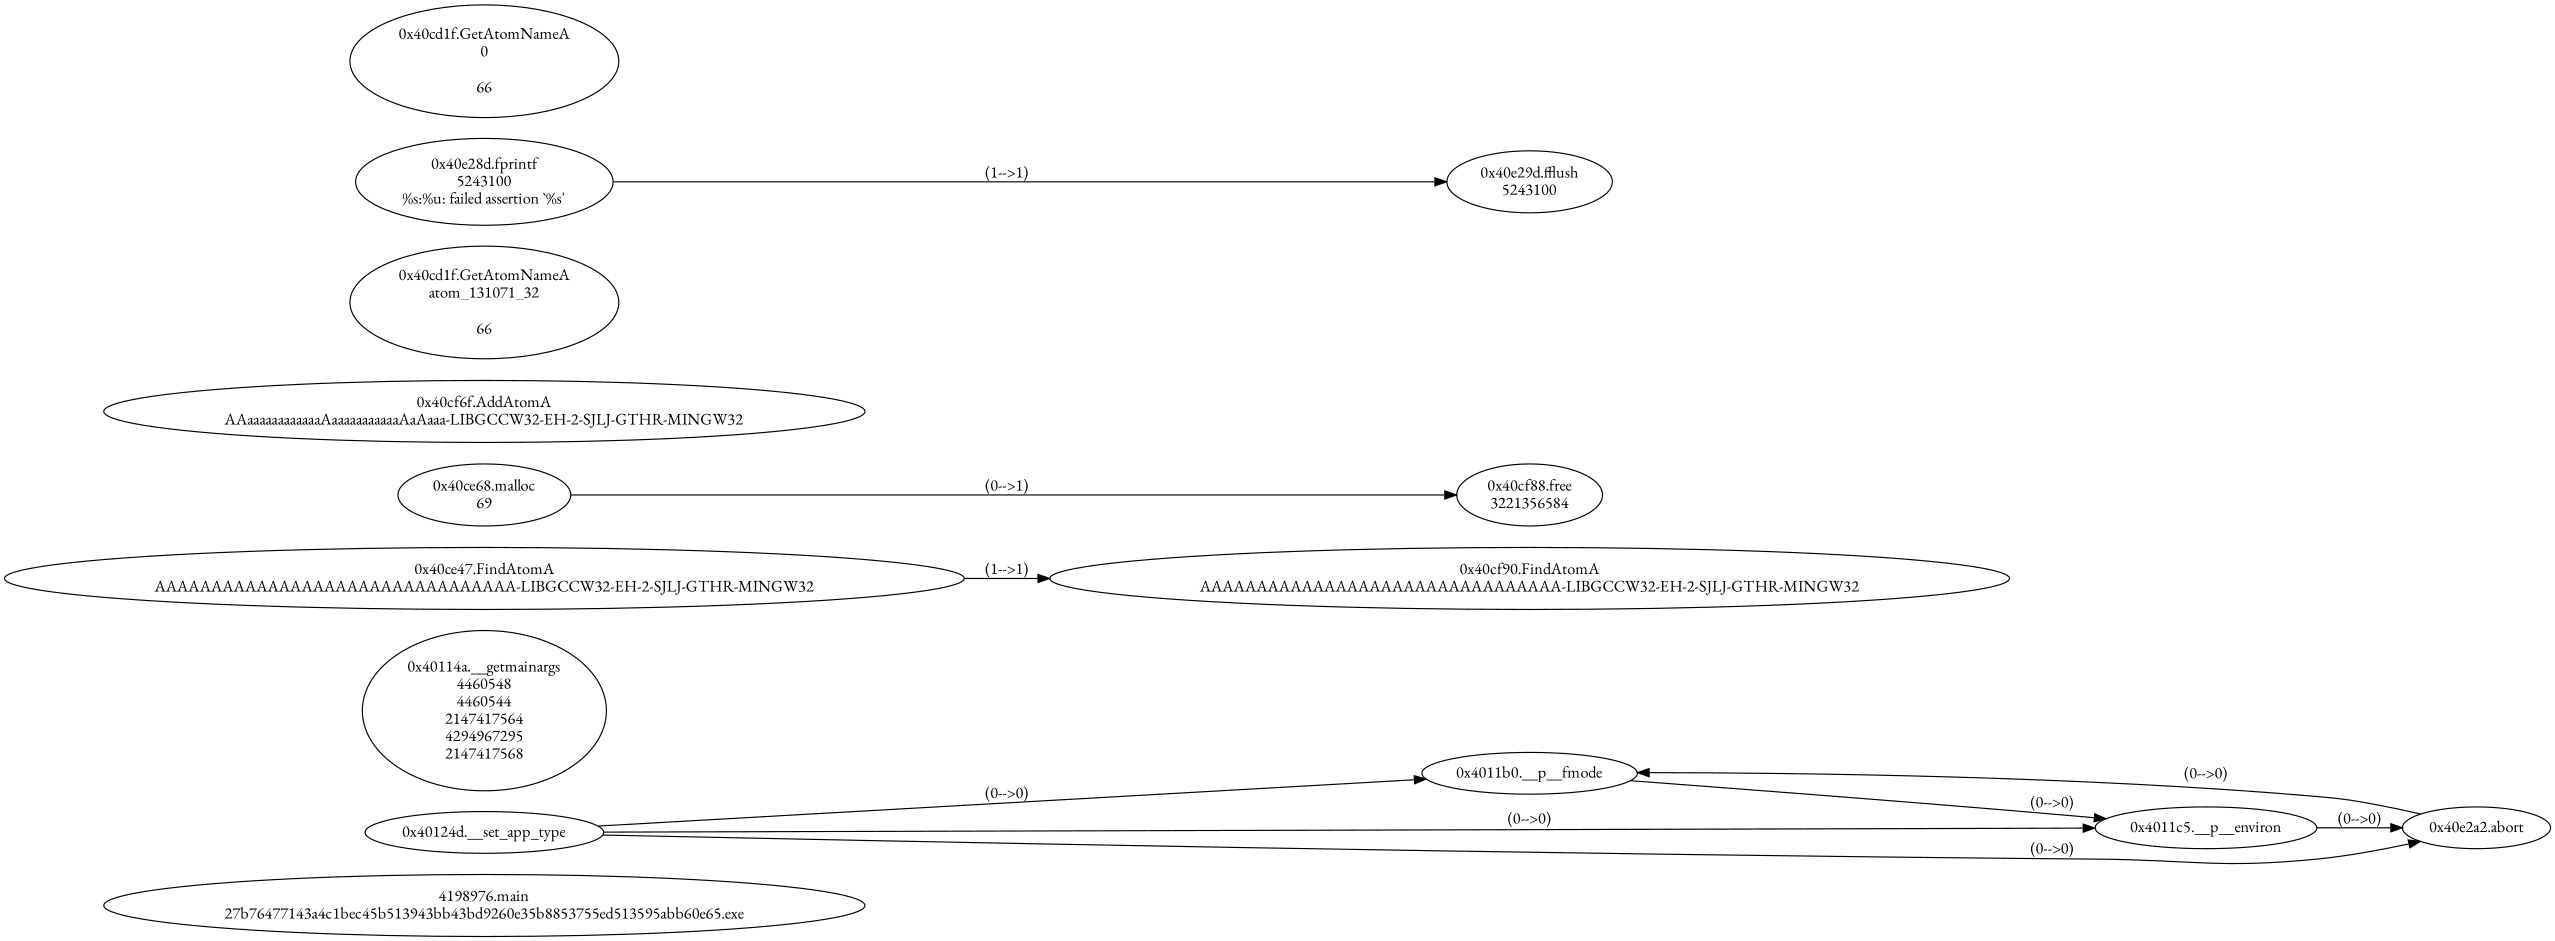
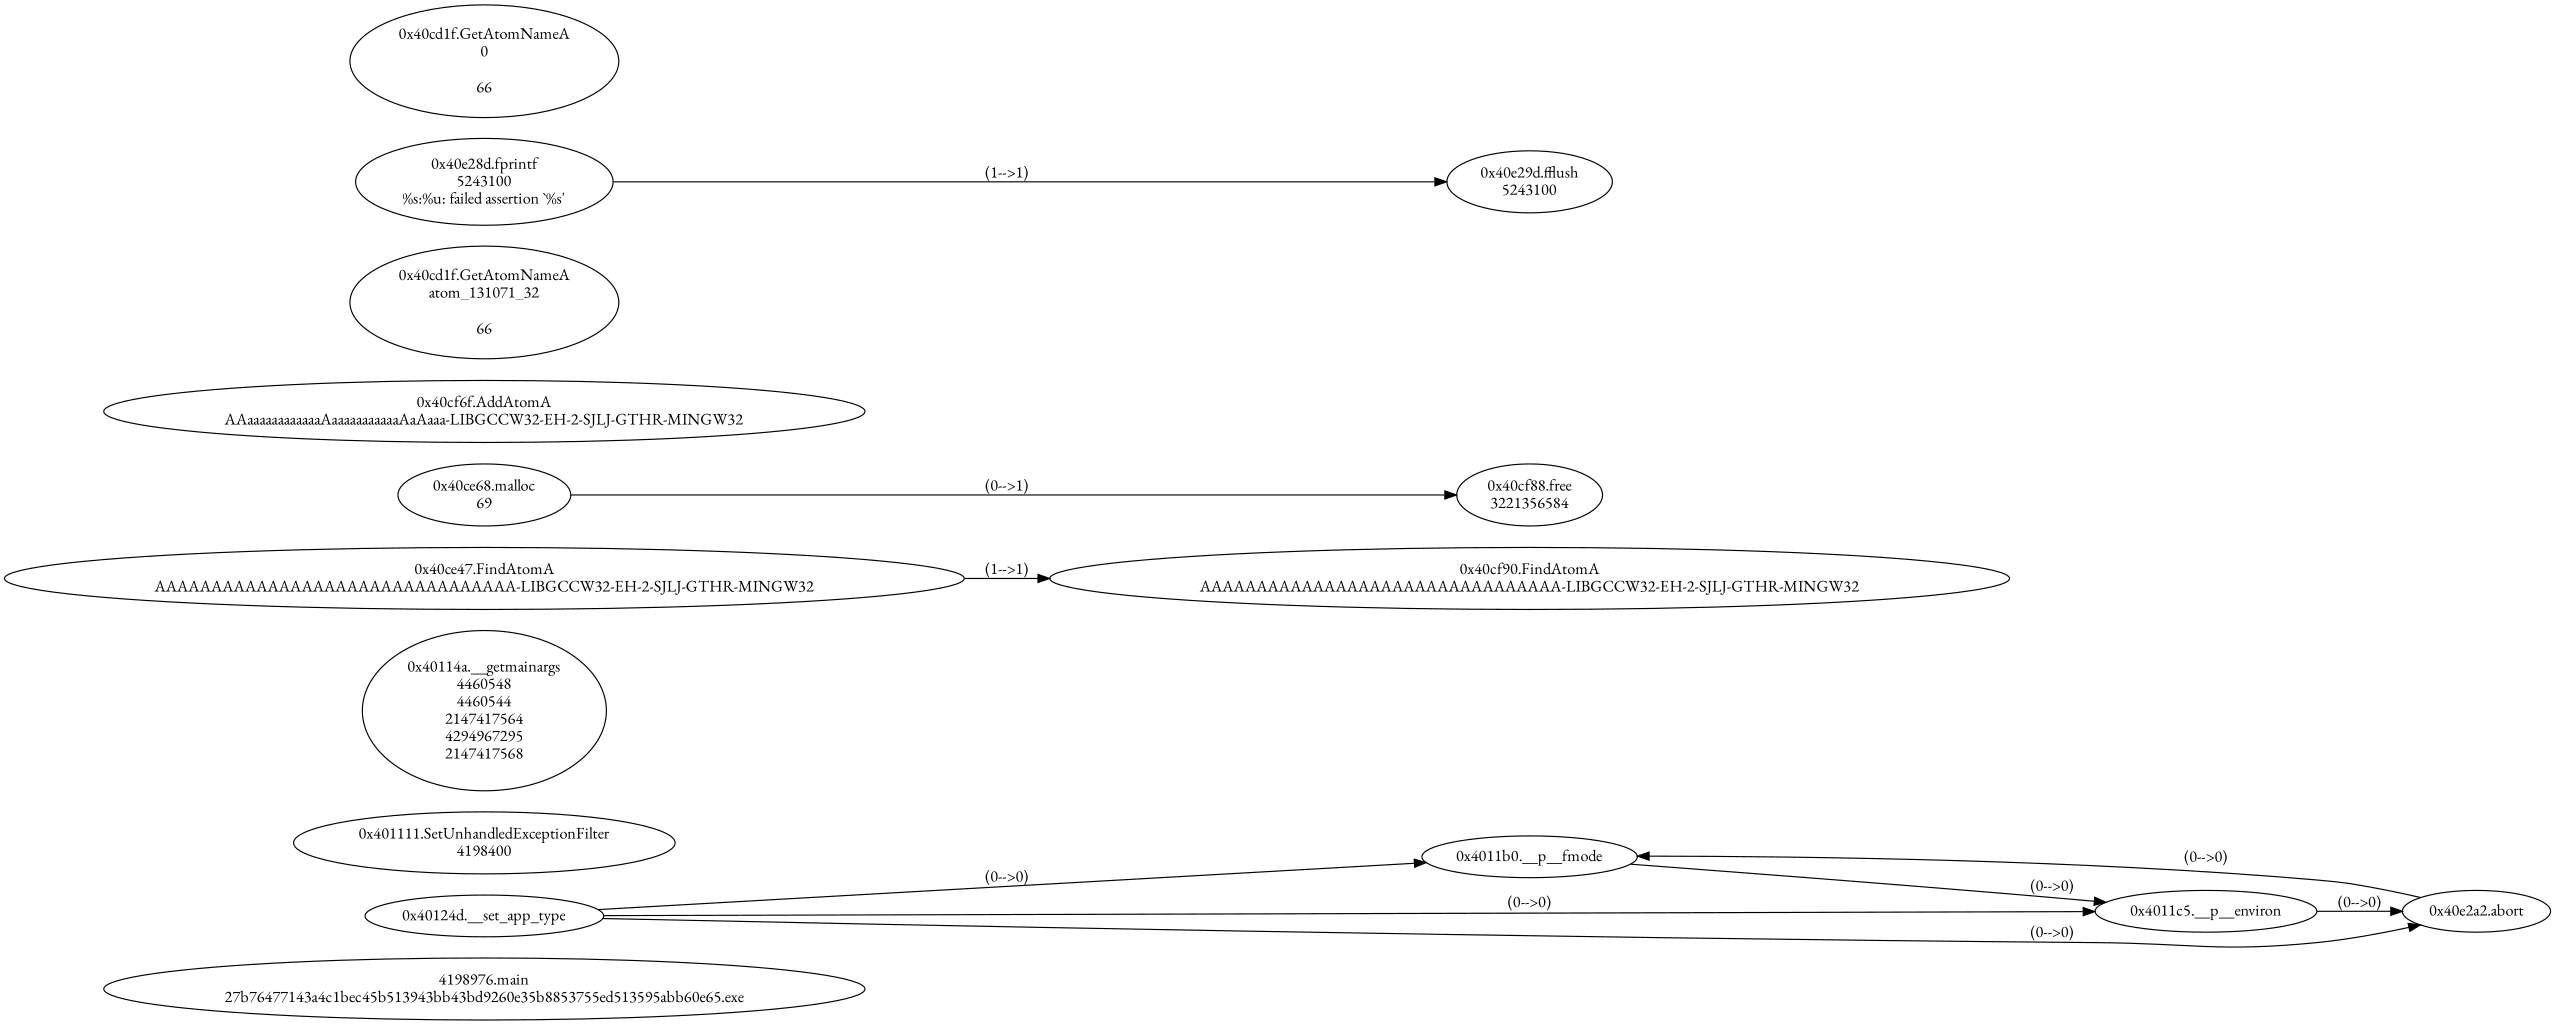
node "0x401111.SetUnhandledExceptionFilter 4198400": added
